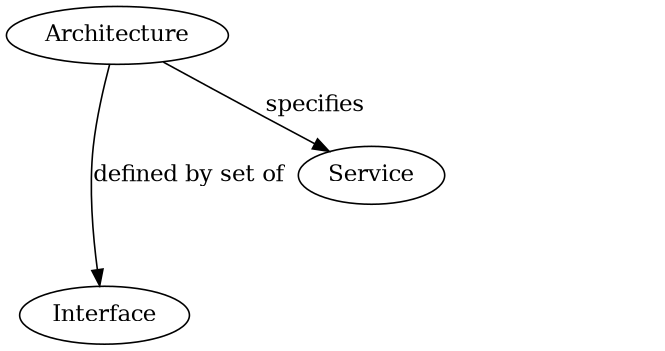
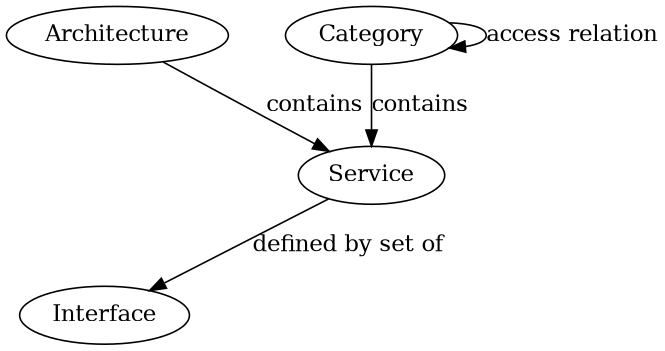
node "Category": added
edge "Architecture" -> "Service": label "specifies" -> "contains"
edge "Architecture" -> "Interface": now "Service" -> "Interface"
